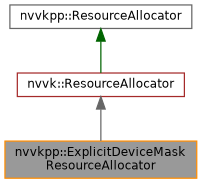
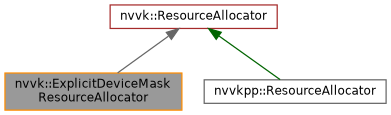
edge "nvvk::ResourceAllocator" -> "nvvkpp::ResourceAllocator": reversed
node "nvvkpp::ExplicitDeviceMask ResourceAllocator": label "nvvkpp::ExplicitDeviceMask ResourceAllocator" -> "nvvk::ExplicitDeviceMask ResourceAllocator"
